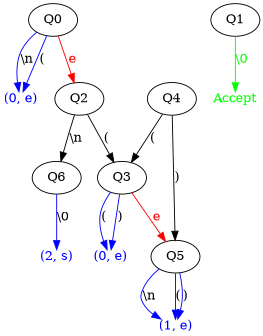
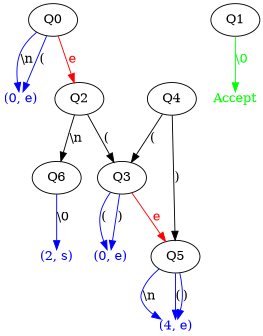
node "(1, e)": label "(1, e)" -> "(4, e)"
